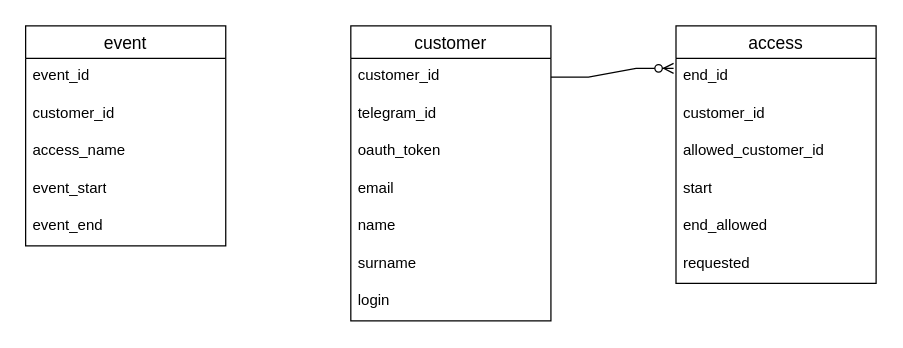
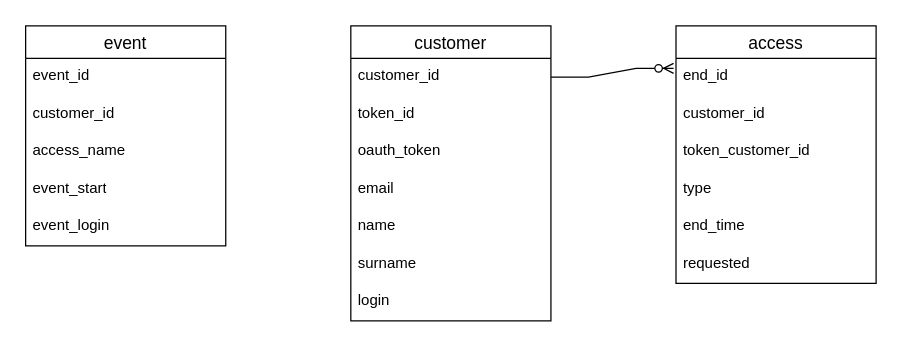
node "telegram_id": label "telegram_id" -> "token_id"
node "allowed_customer_id": label "allowed_customer_id" -> "token_customer_id"
node "start": label "start" -> "type"
node "event_end": label "event_end" -> "event_login"
node "end_allowed": label "end_allowed" -> "end_time"
